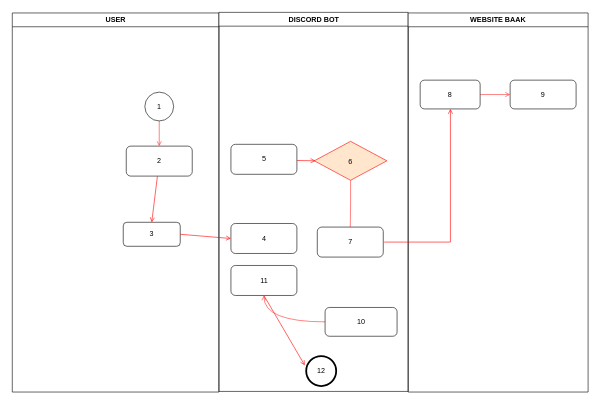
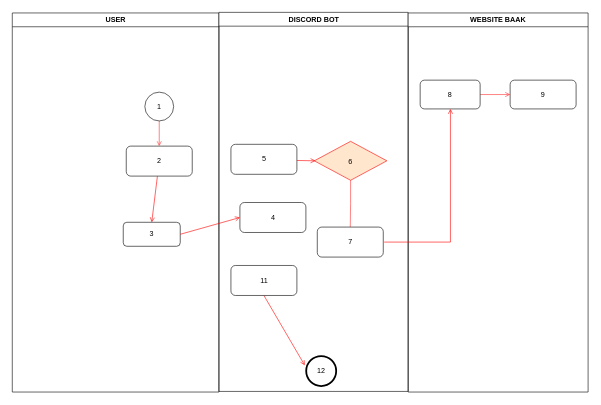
node "4": moved (264, 239) -> (273, 218)
edge "10" -> "11": removed
node "10": removed
